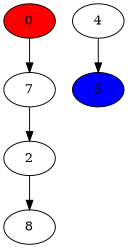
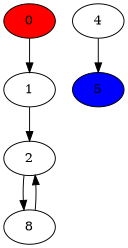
node "7": label "7" -> "1"
edge "8" -> "2": added
